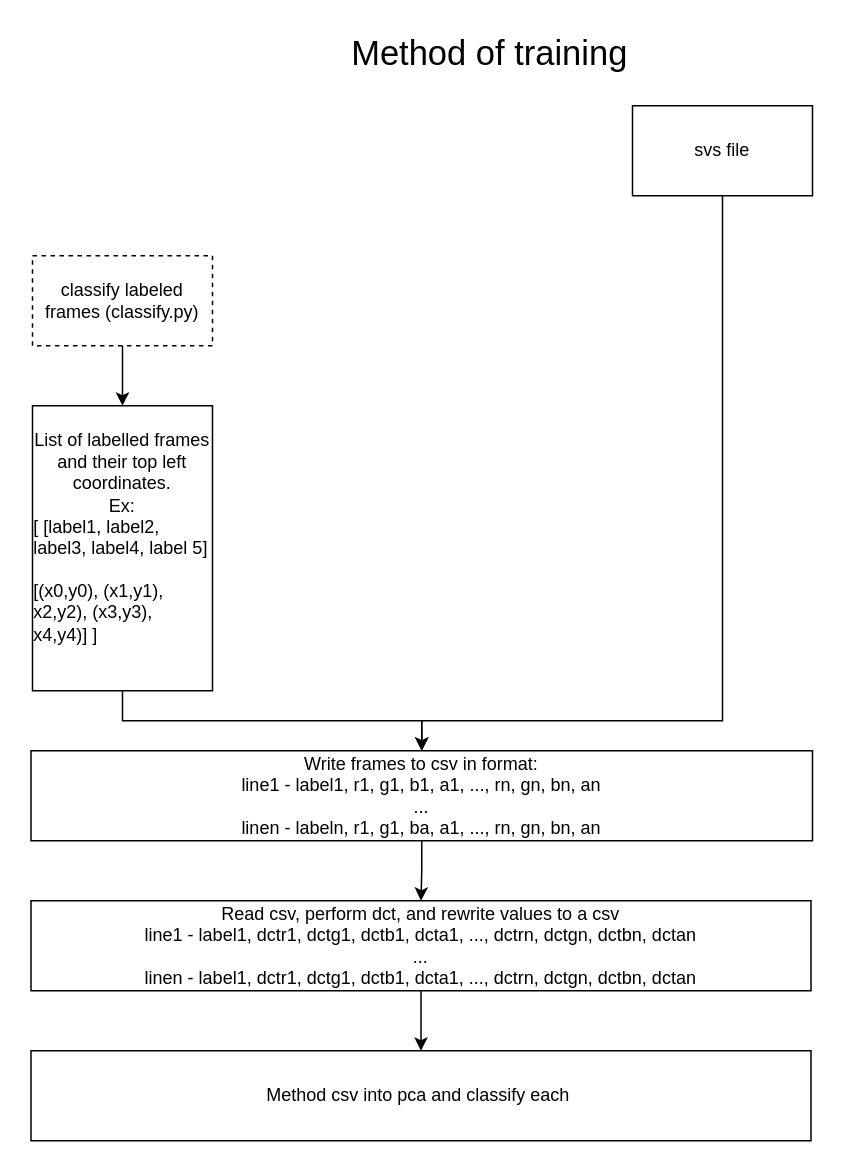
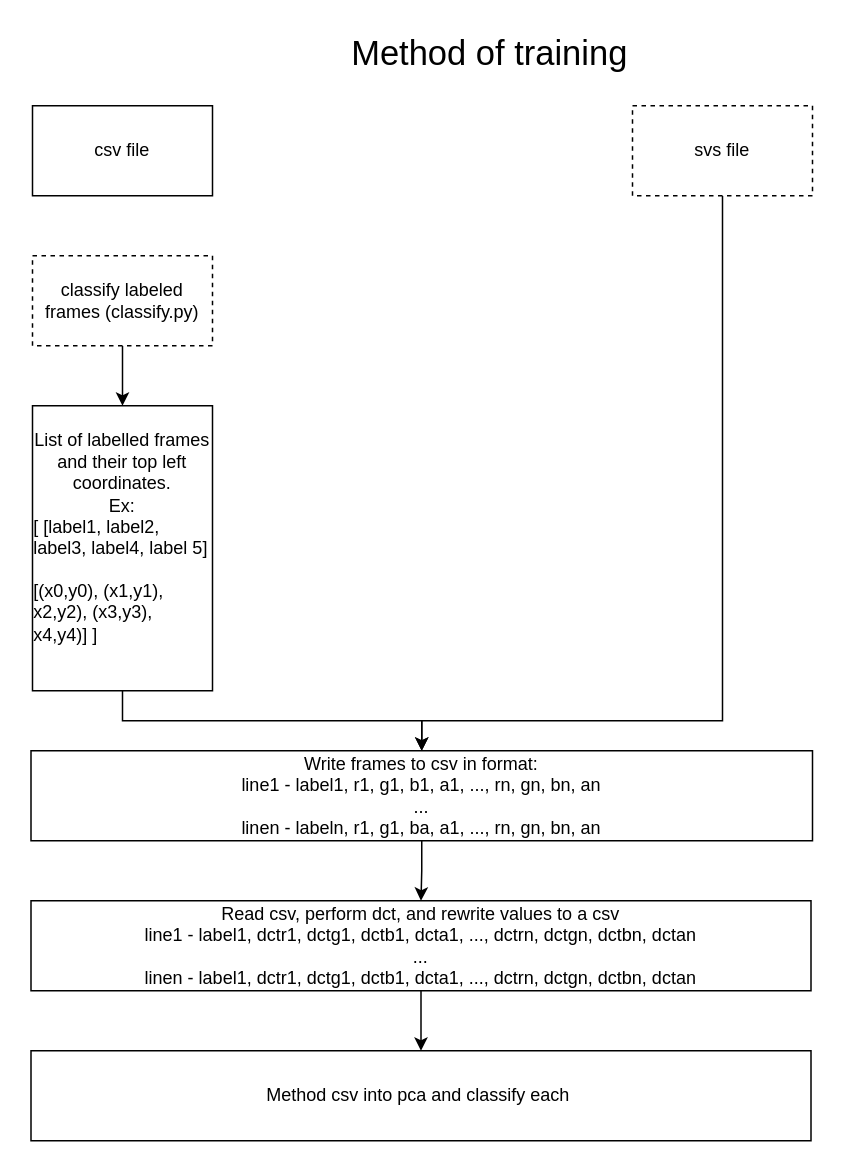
node "csv file": added
node "svs file": style solid -> dashed
